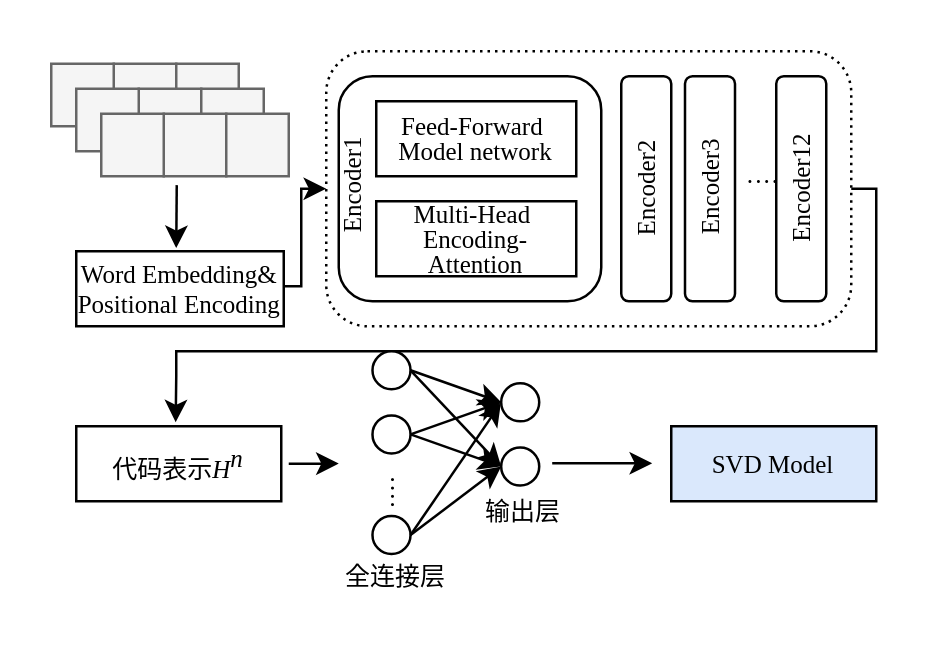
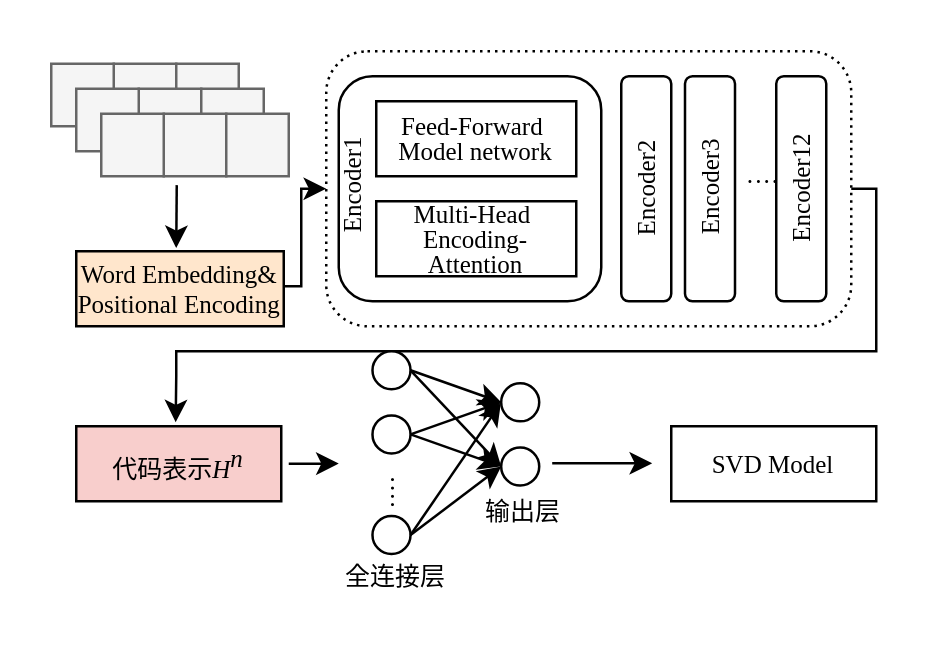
node "Word Embedding& Positional Encoding": fillcolor #ffffff -> #ffe6cc
node "代码表示Hn": fillcolor #ffffff -> #f8cecc
node "SVD Model": fillcolor #dae8fc -> #ffffff
